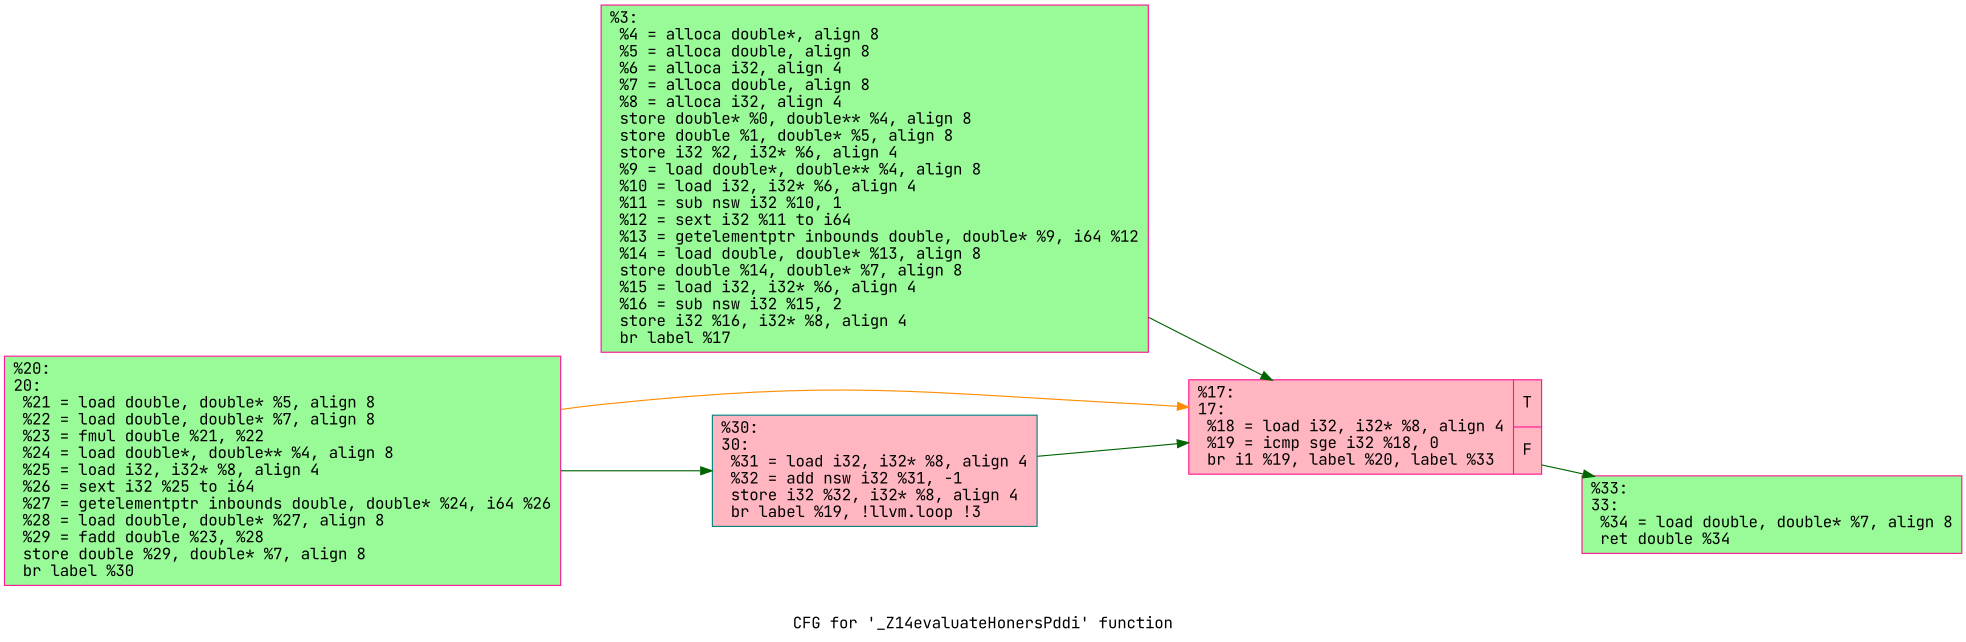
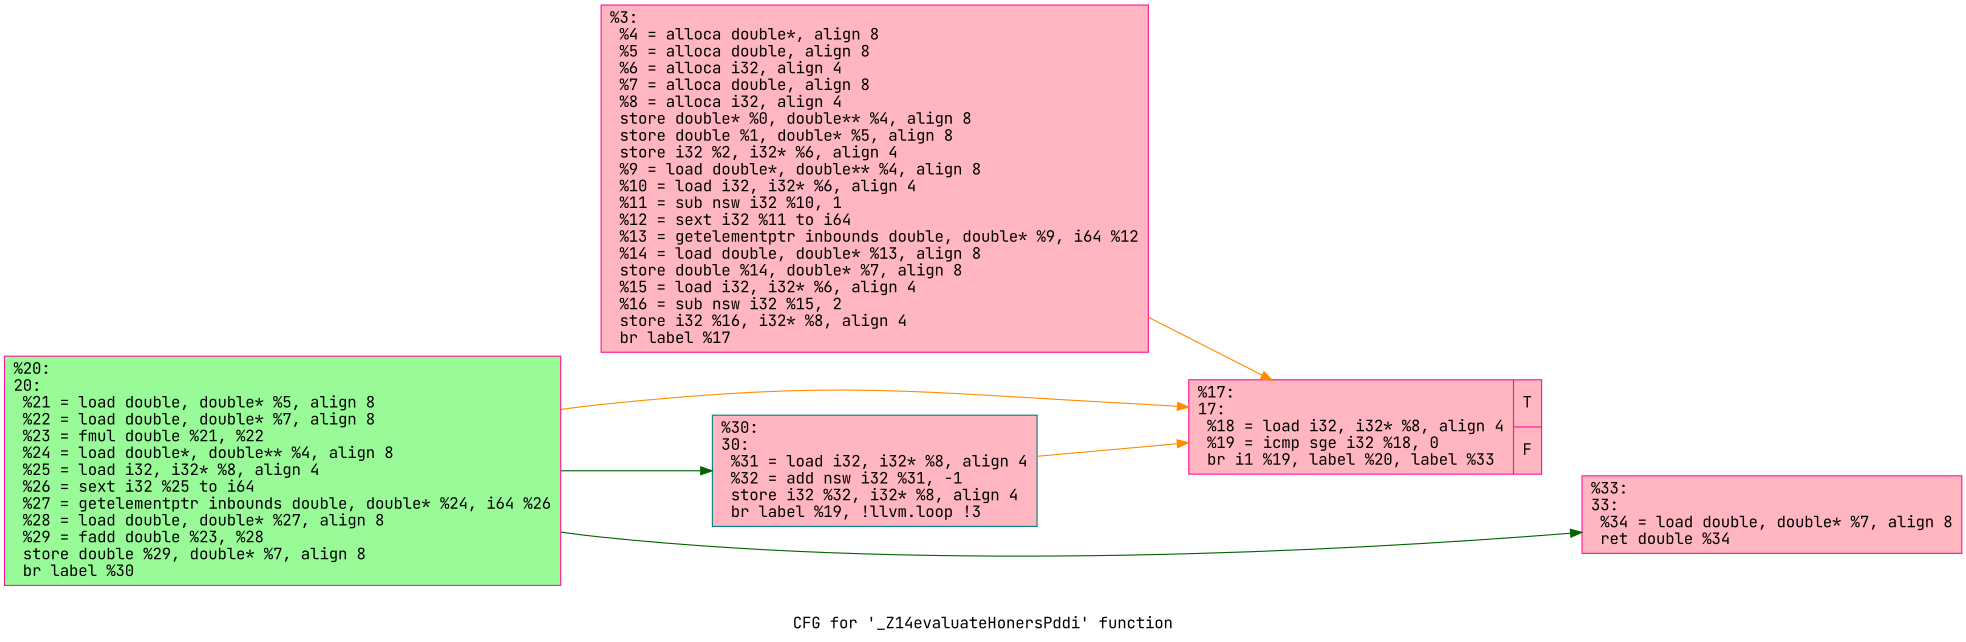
node "%3:": fillcolor palegreen -> lightpink
edge "%3:" -> "%17:": color darkgreen -> darkorange
edge "%30:" -> "%17:": color darkgreen -> darkorange
edge "%17:" -> "%33:": now "%20:" -> "%33:"
node "%33:": fillcolor palegreen -> lightpink
